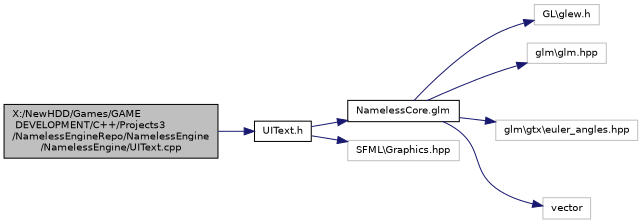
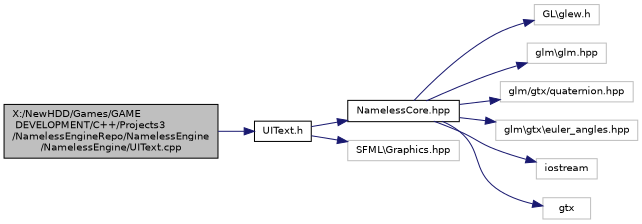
node "glm/gtx/quaternion.hpp": added
node "NamelessCore.glm": label "NamelessCore.glm" -> "NamelessCore.hpp"
node "iostream": added
node "vector": label "vector" -> "gtx"
